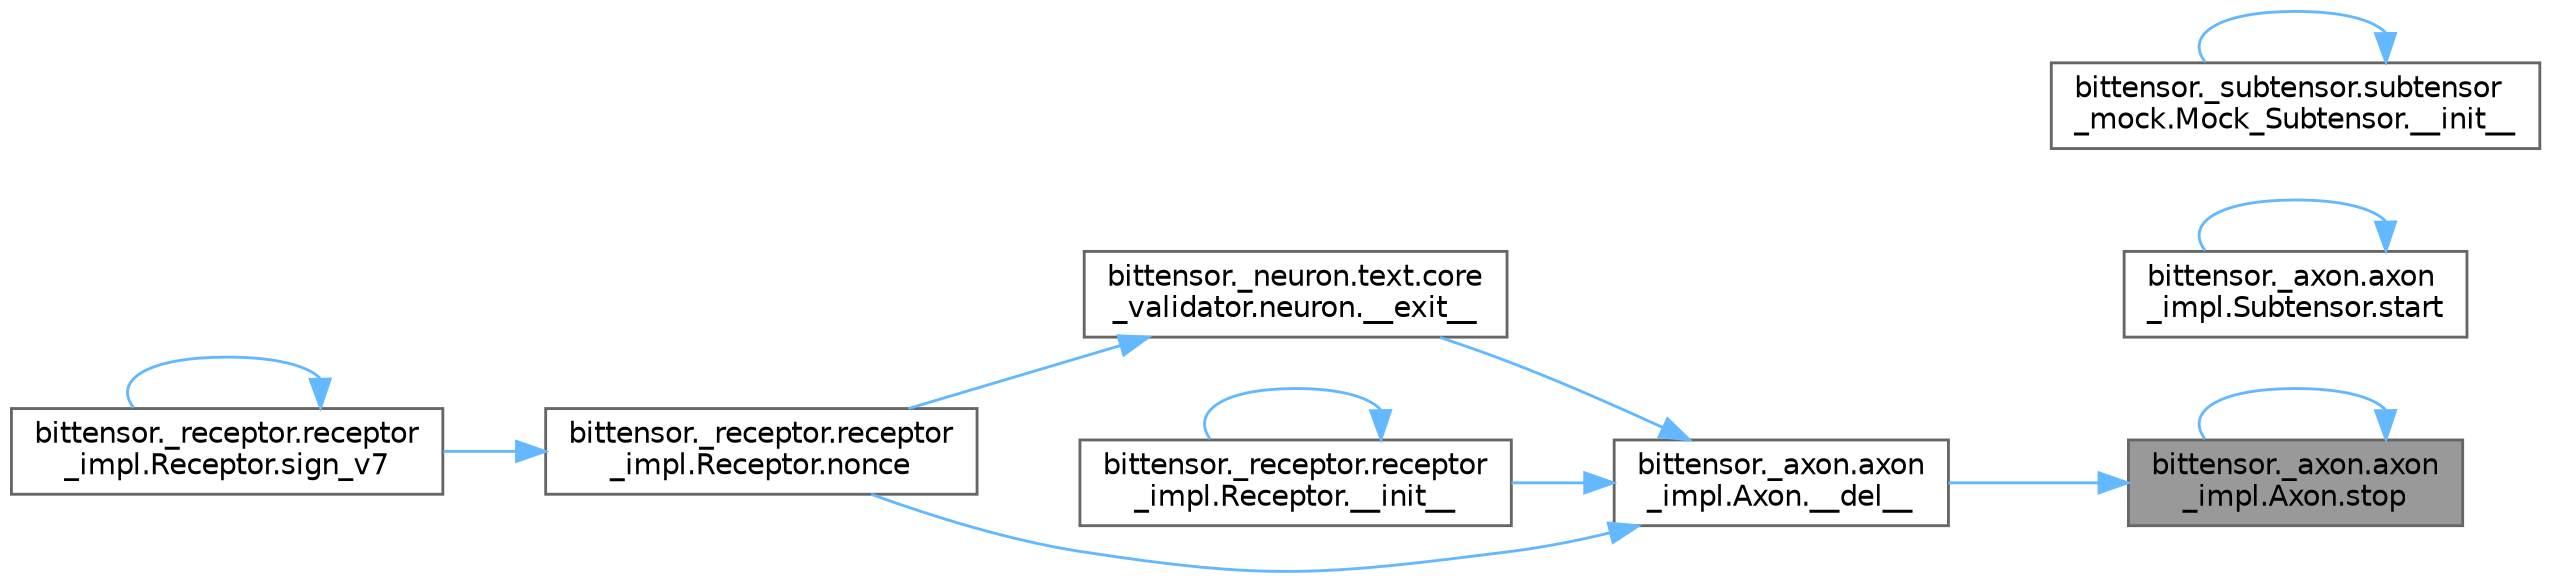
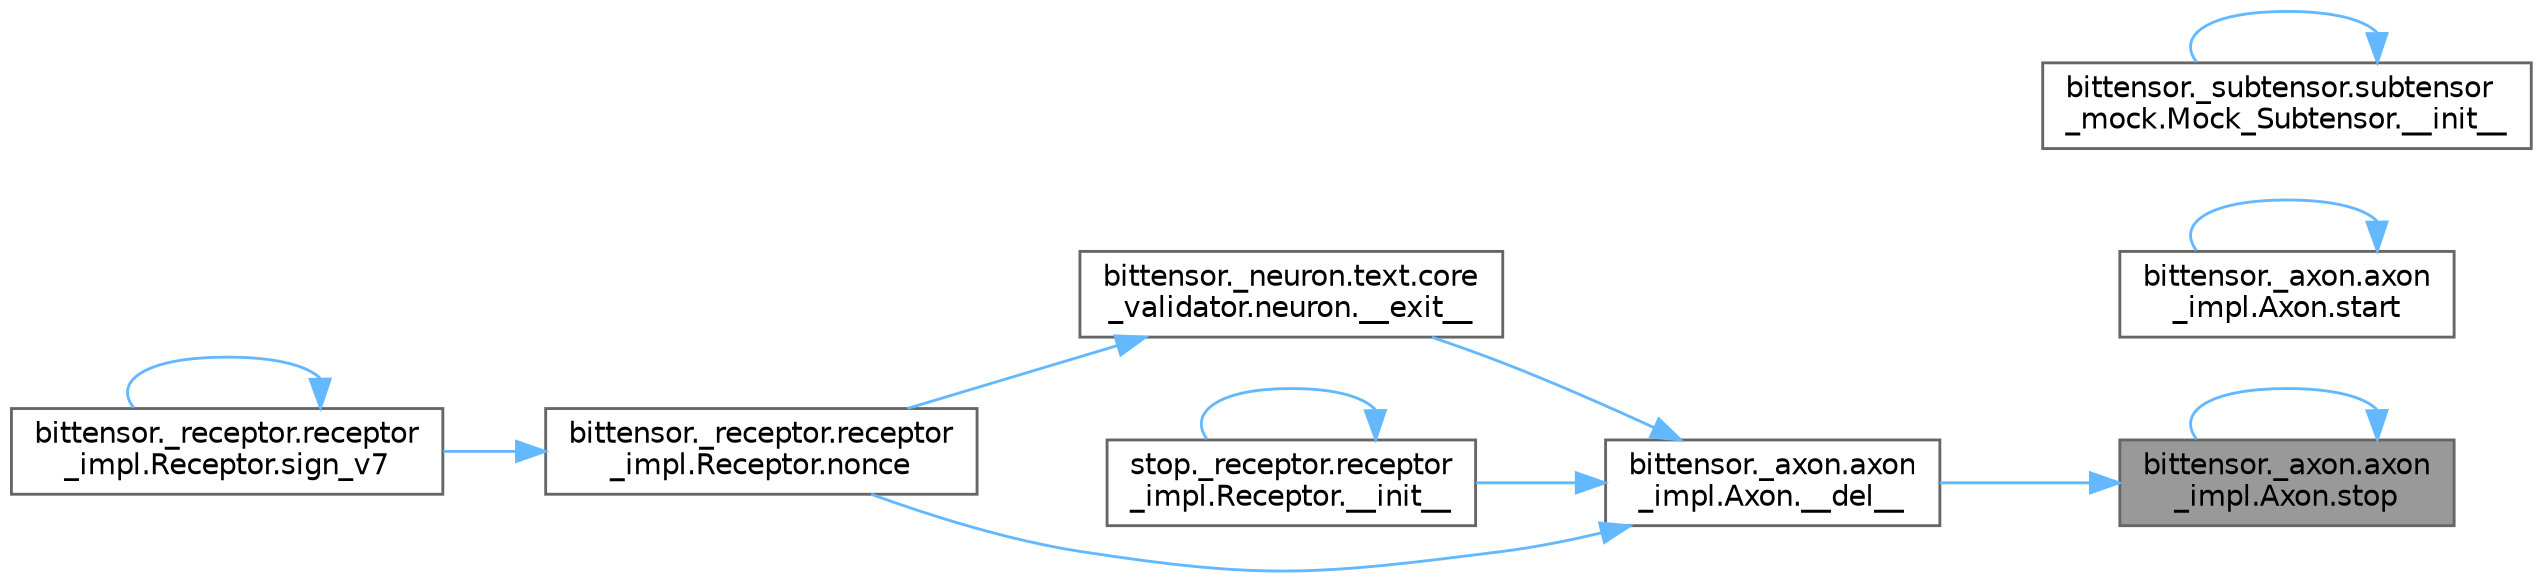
node "bittensor._axon.axon _impl.Subtensor.start": label "bittensor._axon.axon _impl.Subtensor.start" -> "bittensor._axon.axon _impl.Axon.start"
node "bittensor._receptor.receptor _impl.Receptor.__init__": label "bittensor._receptor.receptor _impl.Receptor.__init__" -> "stop._receptor.receptor _impl.Receptor.__init__"
